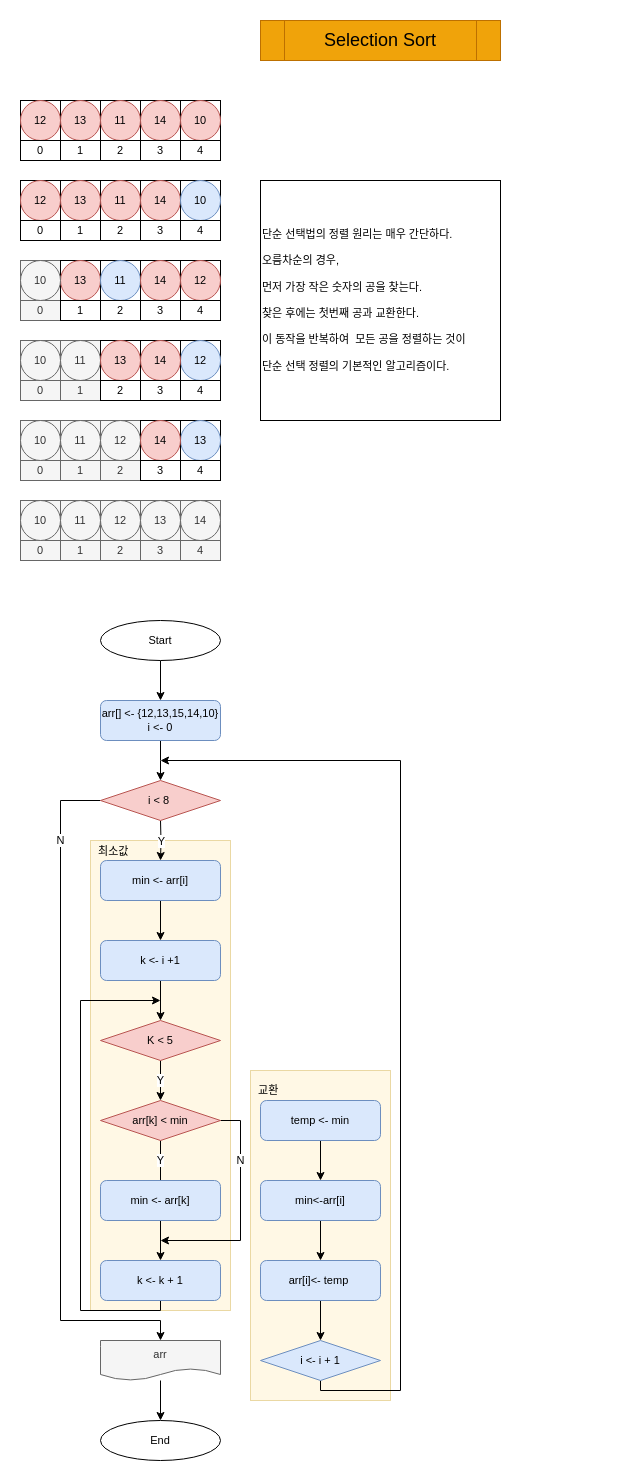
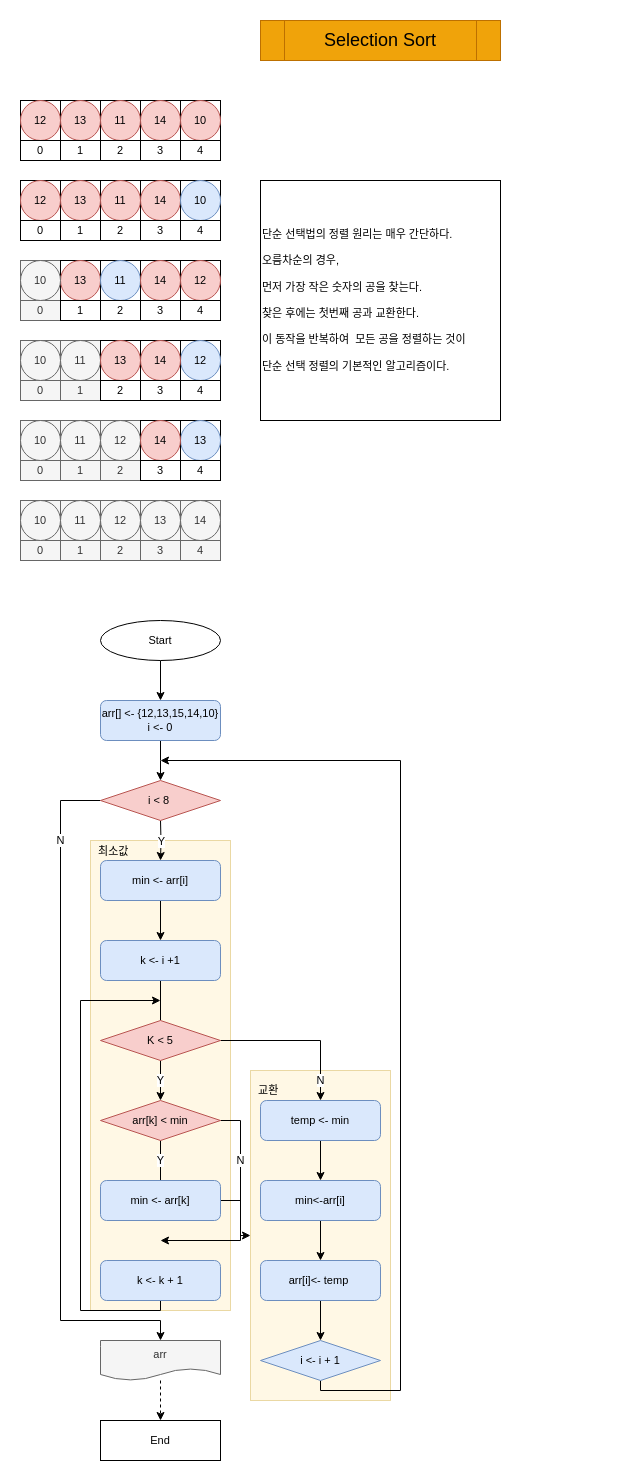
edge "k <- i +1" -> "K < 5": arrowhead classic -> none
edge "K < 5" -> "temp <- min": added, label "N"
edge "min <- arr[k]" -> "k <- k + 1": now "min <- arr[k]" -> "교환"
edge "arr" -> "End": style solid -> dashed
node "End": shape ellipse -> rectangle
